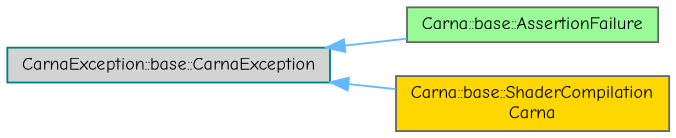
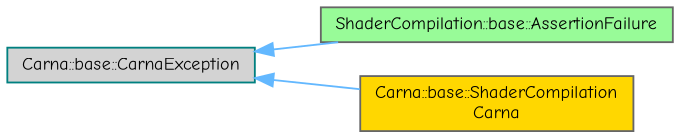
node "Carna::base::AssertionFailure": label "Carna::base::AssertionFailure" -> "ShaderCompilation::base::AssertionFailure"
node "CarnaException::base::CarnaException": label "CarnaException::base::CarnaException" -> "Carna::base::CarnaException"
